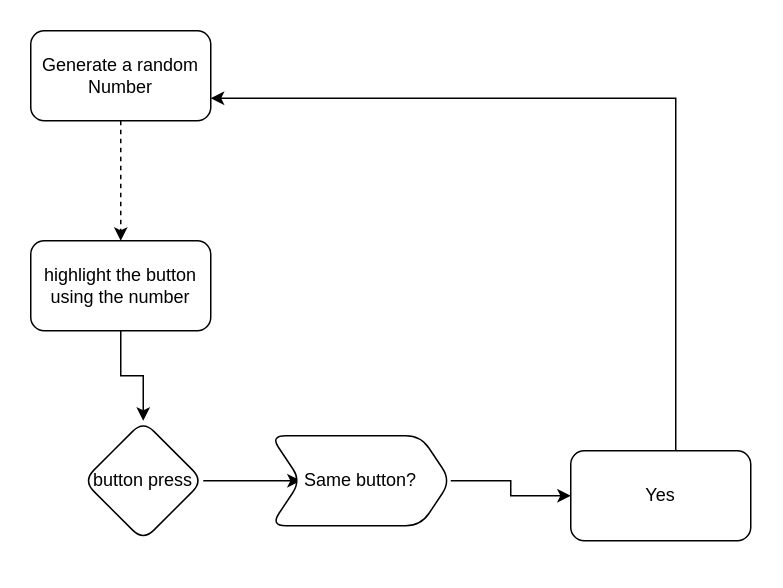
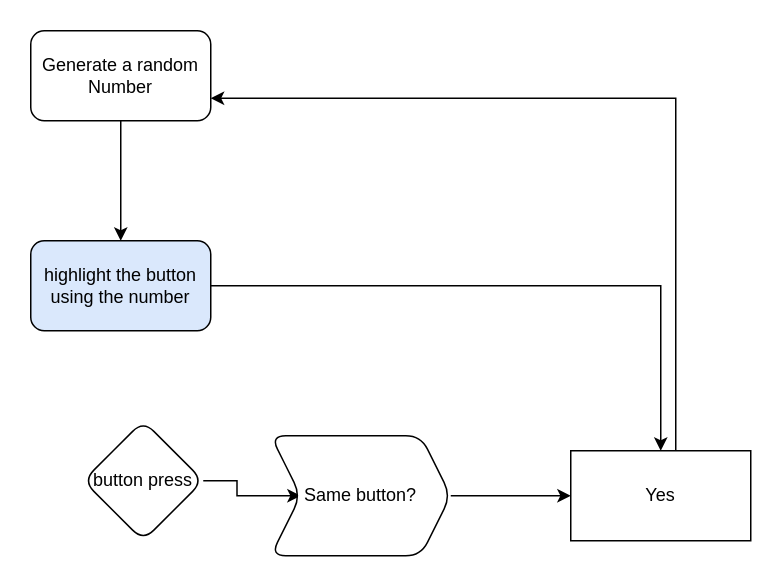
edge "Generate a random Number" -> "highlight the button using the number": style dashed -> solid
node "highlight the button using the number": fillcolor #ffffff -> #dae8fc
edge "highlight the button using the number" -> "button press": now "highlight the button using the number" -> "Yes"
node "Same button?": size 180x90 -> 180x120
node "Yes": shape rounded rectangle -> rectangle
